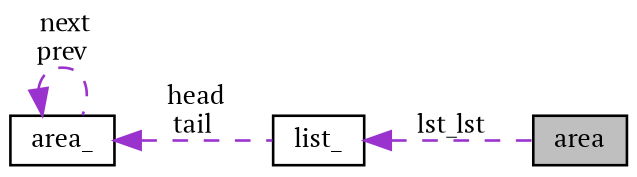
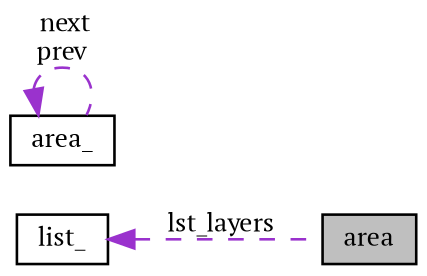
edge "area" -> "list_": label " lst_lst" -> " lst_layers"
edge "list_" -> "area_": removed, label "head tail"
